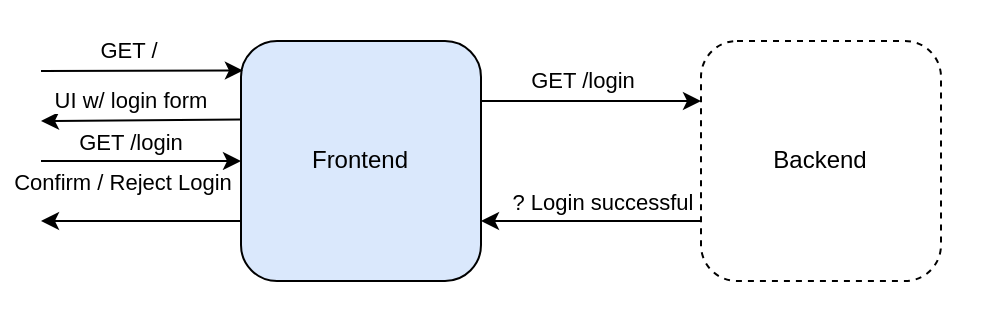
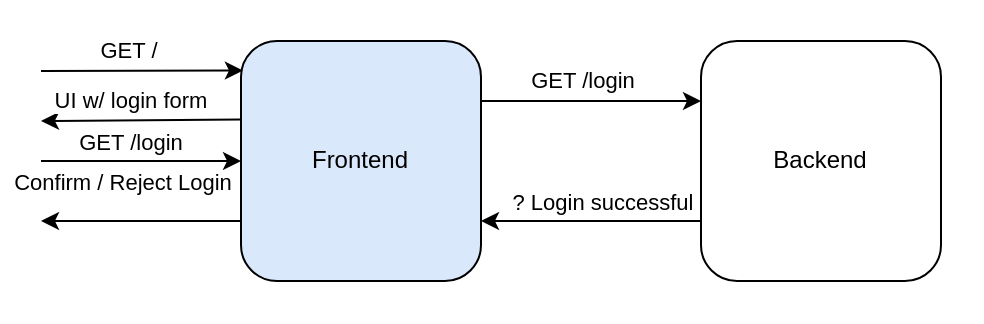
node "Backend": style dashed -> solid
